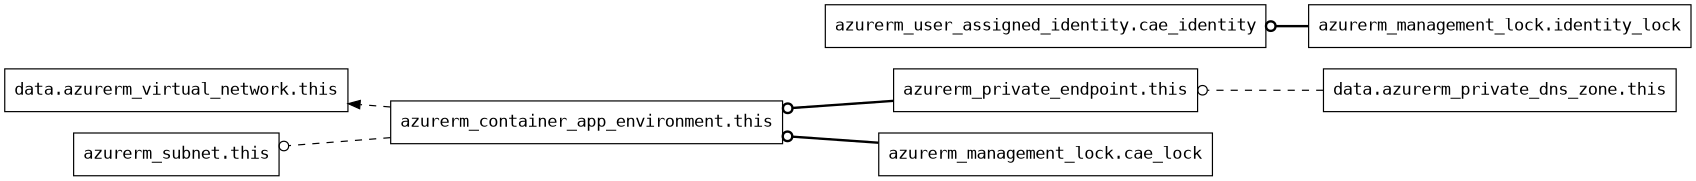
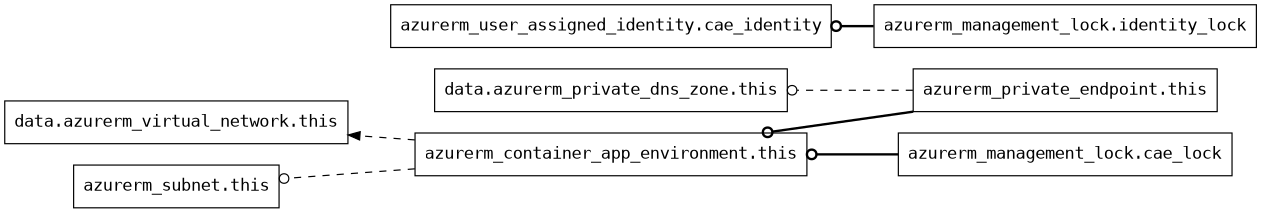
edge "data.azurerm_private_dns_zone.this" -> "azurerm_private_endpoint.this": reversed
